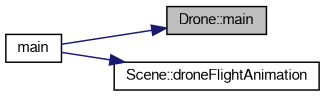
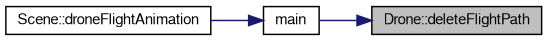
node "Drone::main": label "Drone::main" -> "Drone::deleteFlightPath"
edge "main" -> "Scene::droneFlightAnimation": reversed
